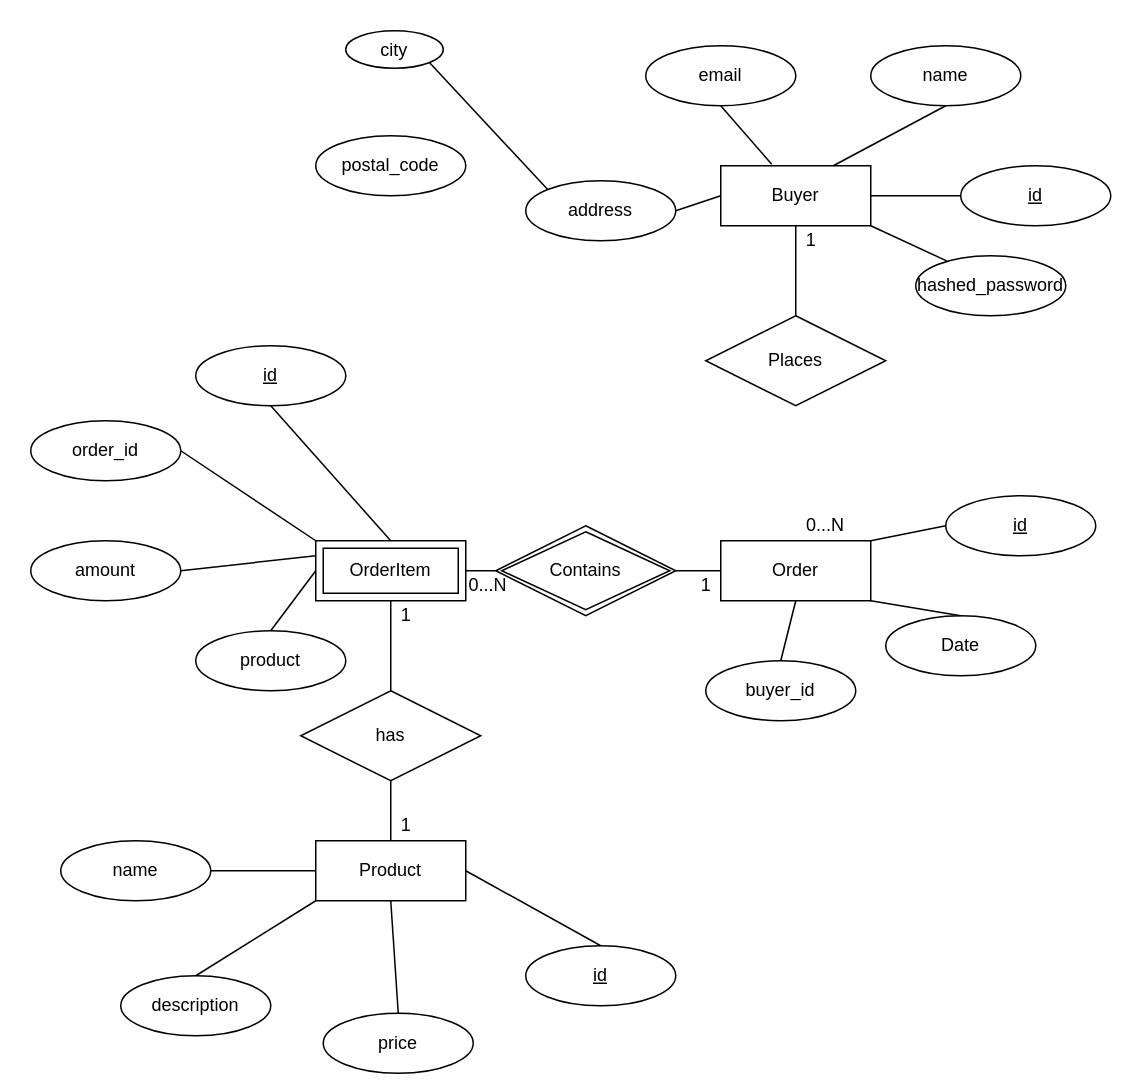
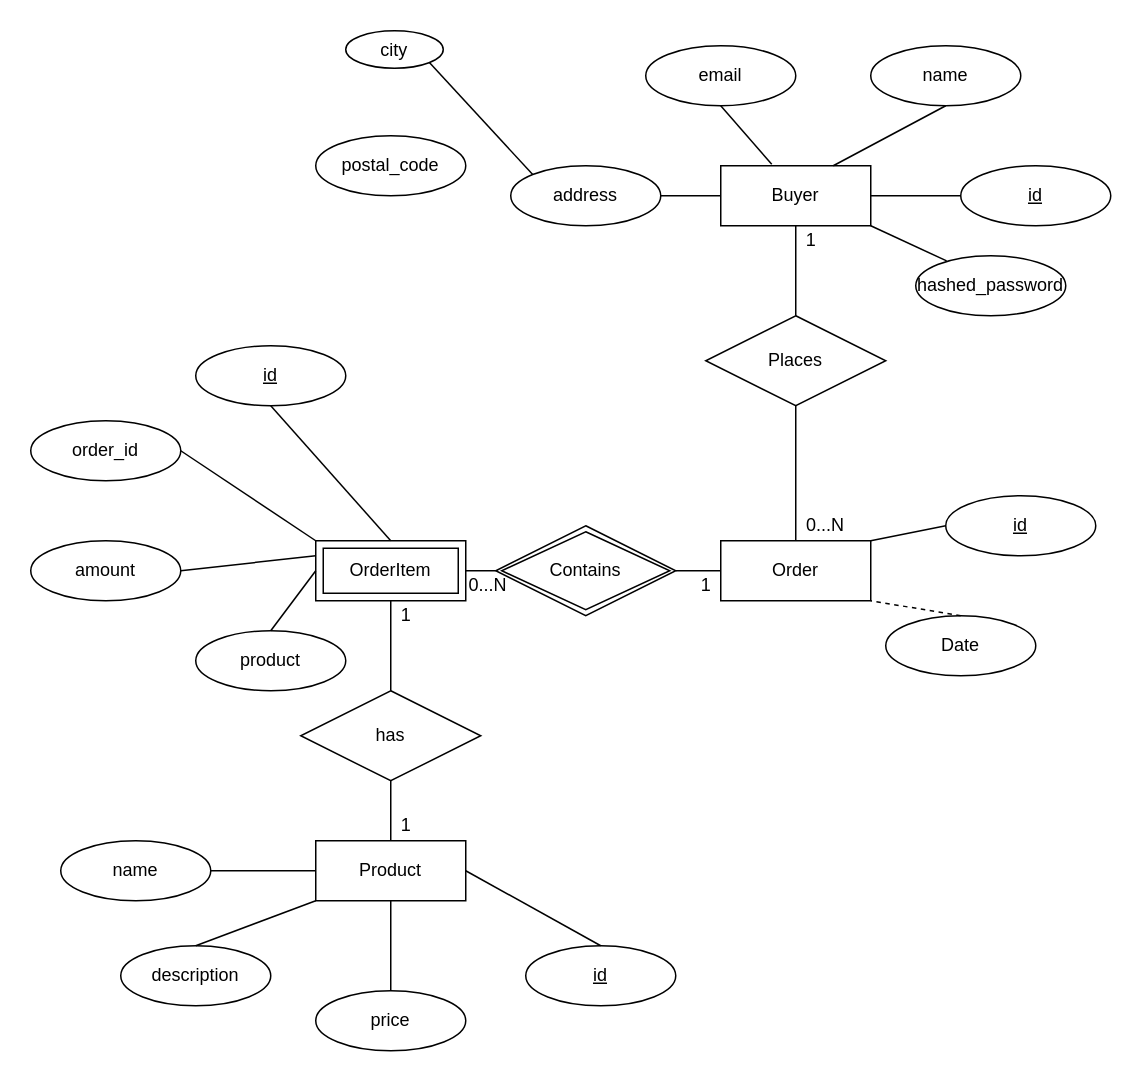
node "address": moved (601, 211) -> (586, 196)
edge "Places" -- "Order": added
edge "Order" -- "Date": style solid -> dashed
edge "Order" -- "buyer_id": removed
node "buyer_id": removed
node "description": moved (196, 1006) -> (196, 976)
node "price": moved (398, 1043) -> (391, 1021)
